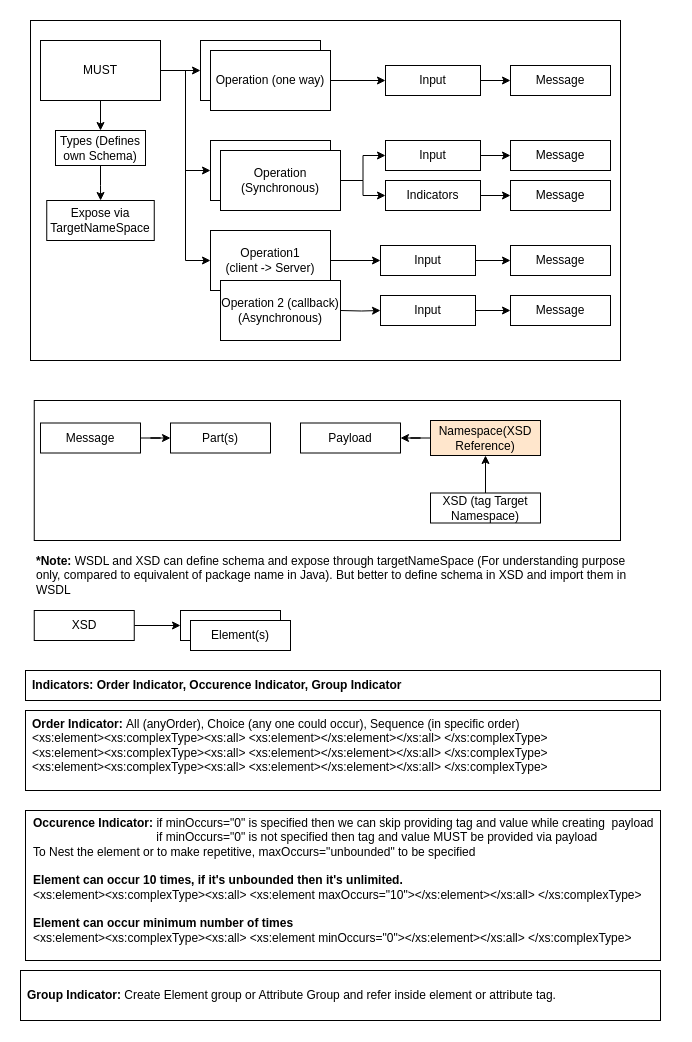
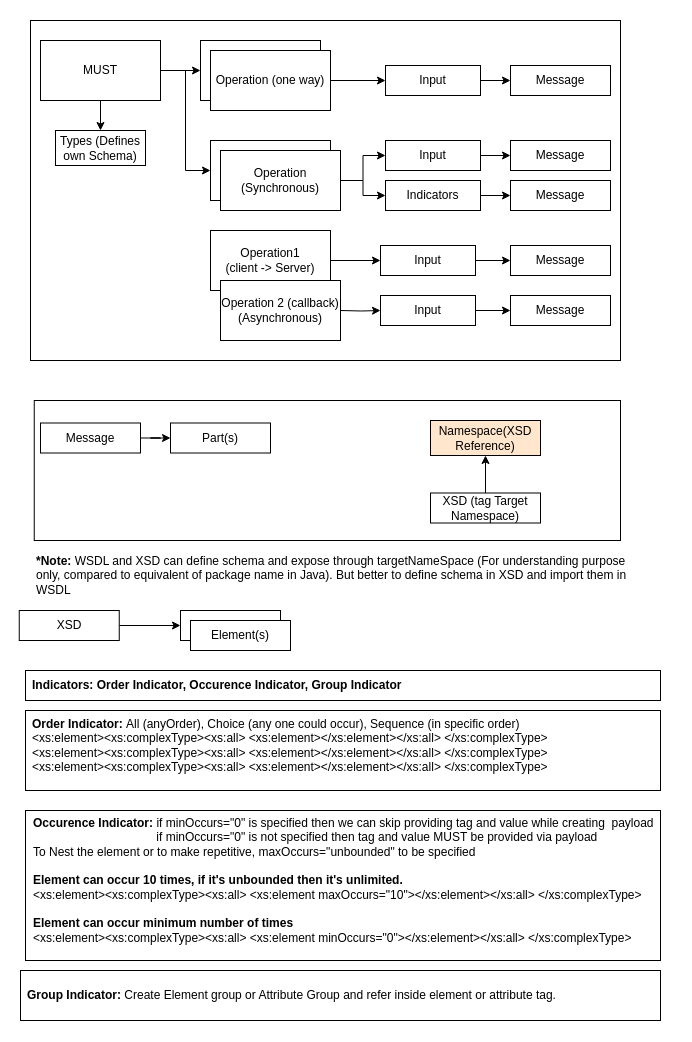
edge "Types (Defines own Schema)" -> "Expose via TargetNameSpace": removed
node "Expose via TargetNameSpace": removed
edge "MUST" -> "Operation1 (client -> Server)": removed
node "Payload": removed
edge "Namespace(XSD Reference)" -> "Payload": removed
node "XSD": moved (84, 626) -> (69, 626)
